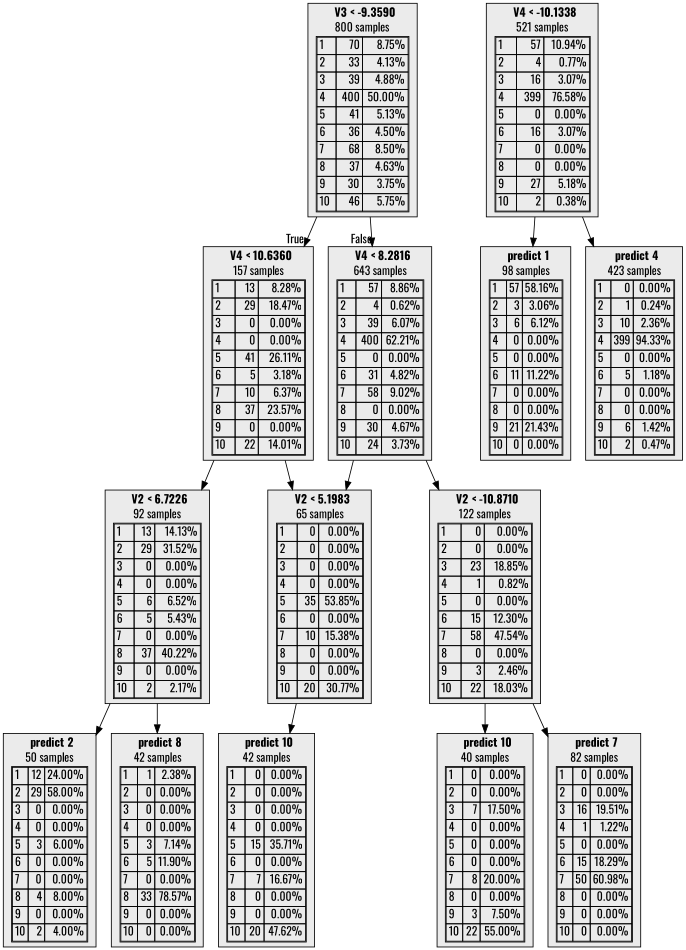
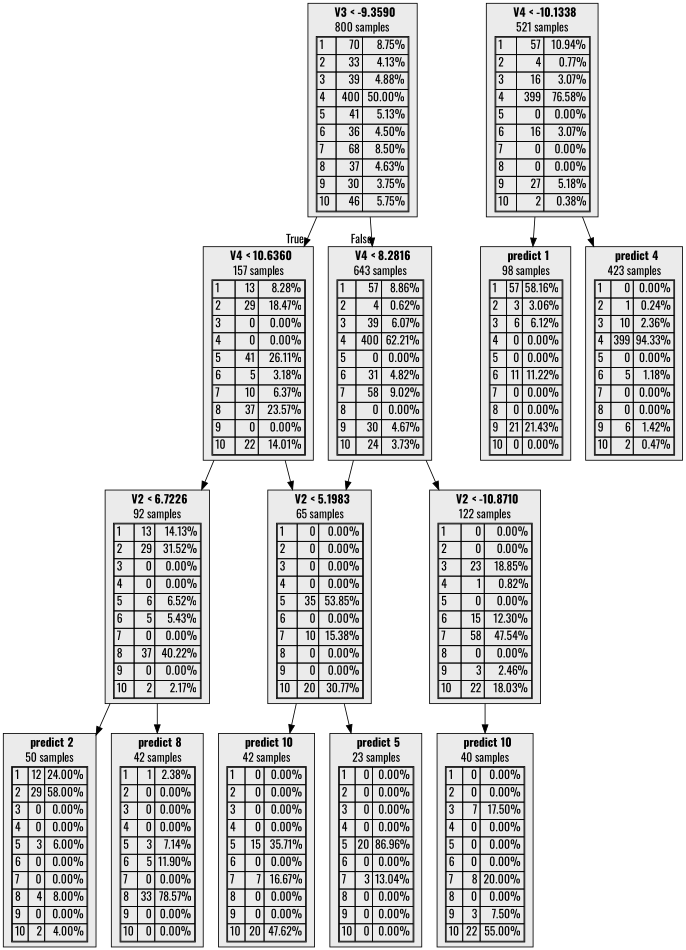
node "predict 5": added
node "predict 7": removed
